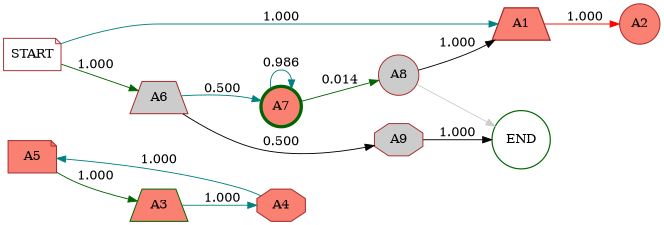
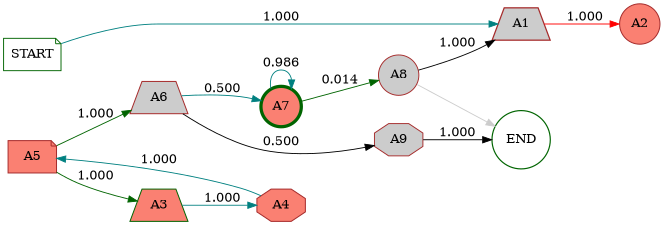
node "A1": fillcolor #fa8072 -> #cccccc
node "START": color brown -> darkgreen
edge "START" -> "A6": now "A5" -> "A6"
